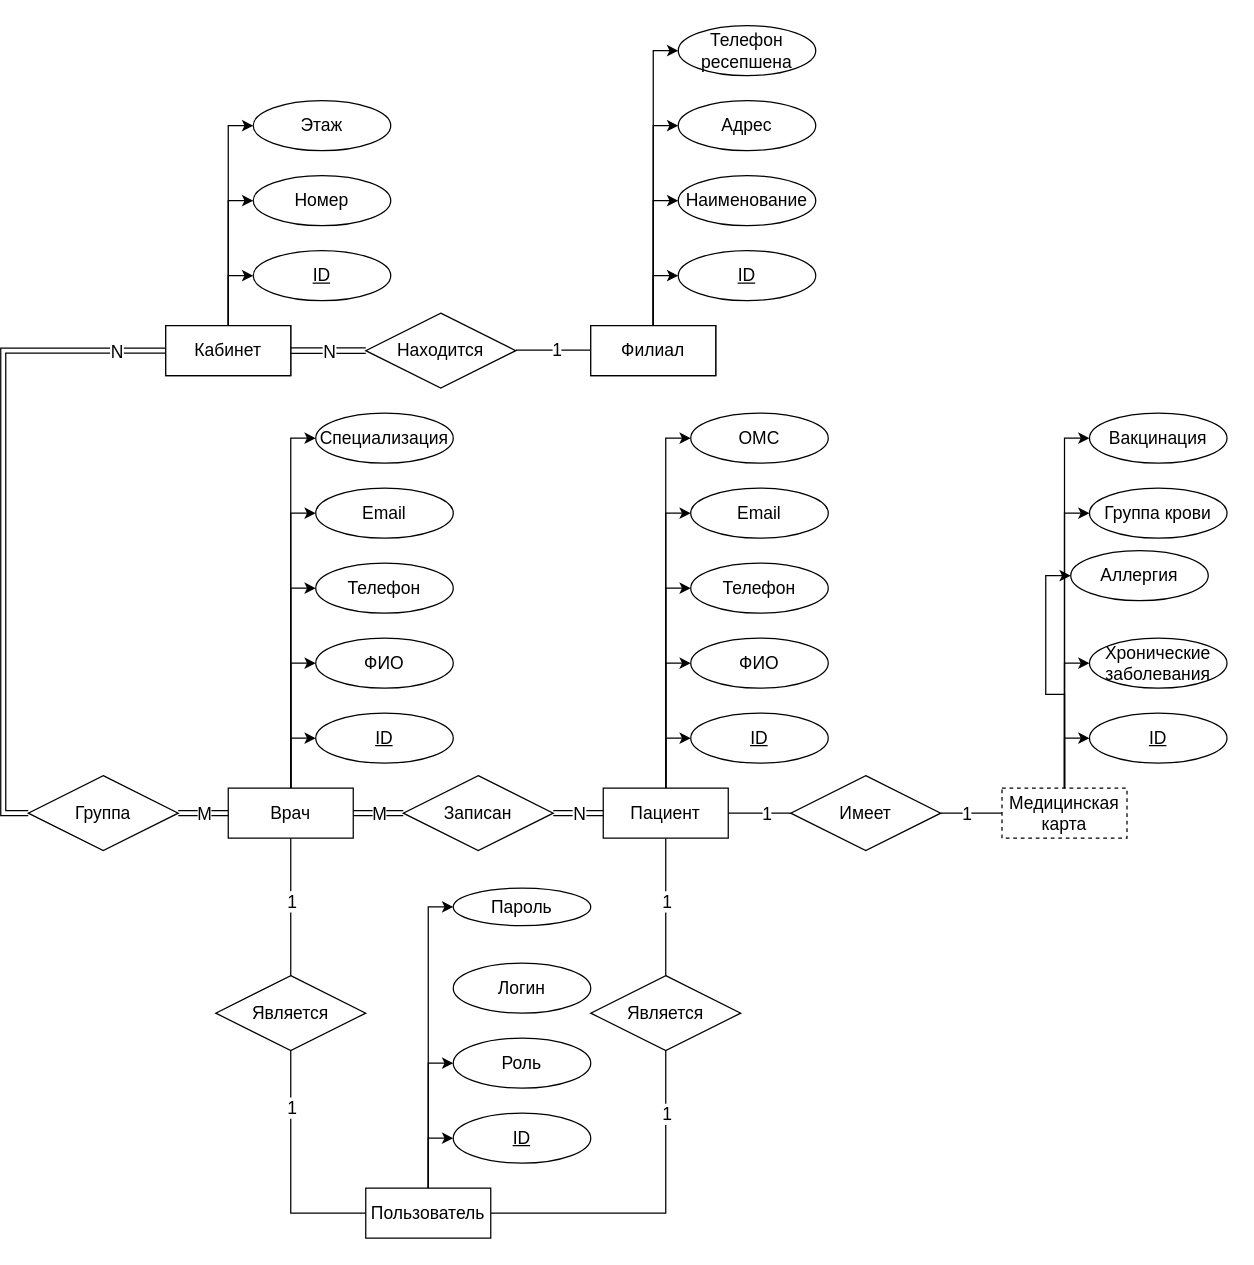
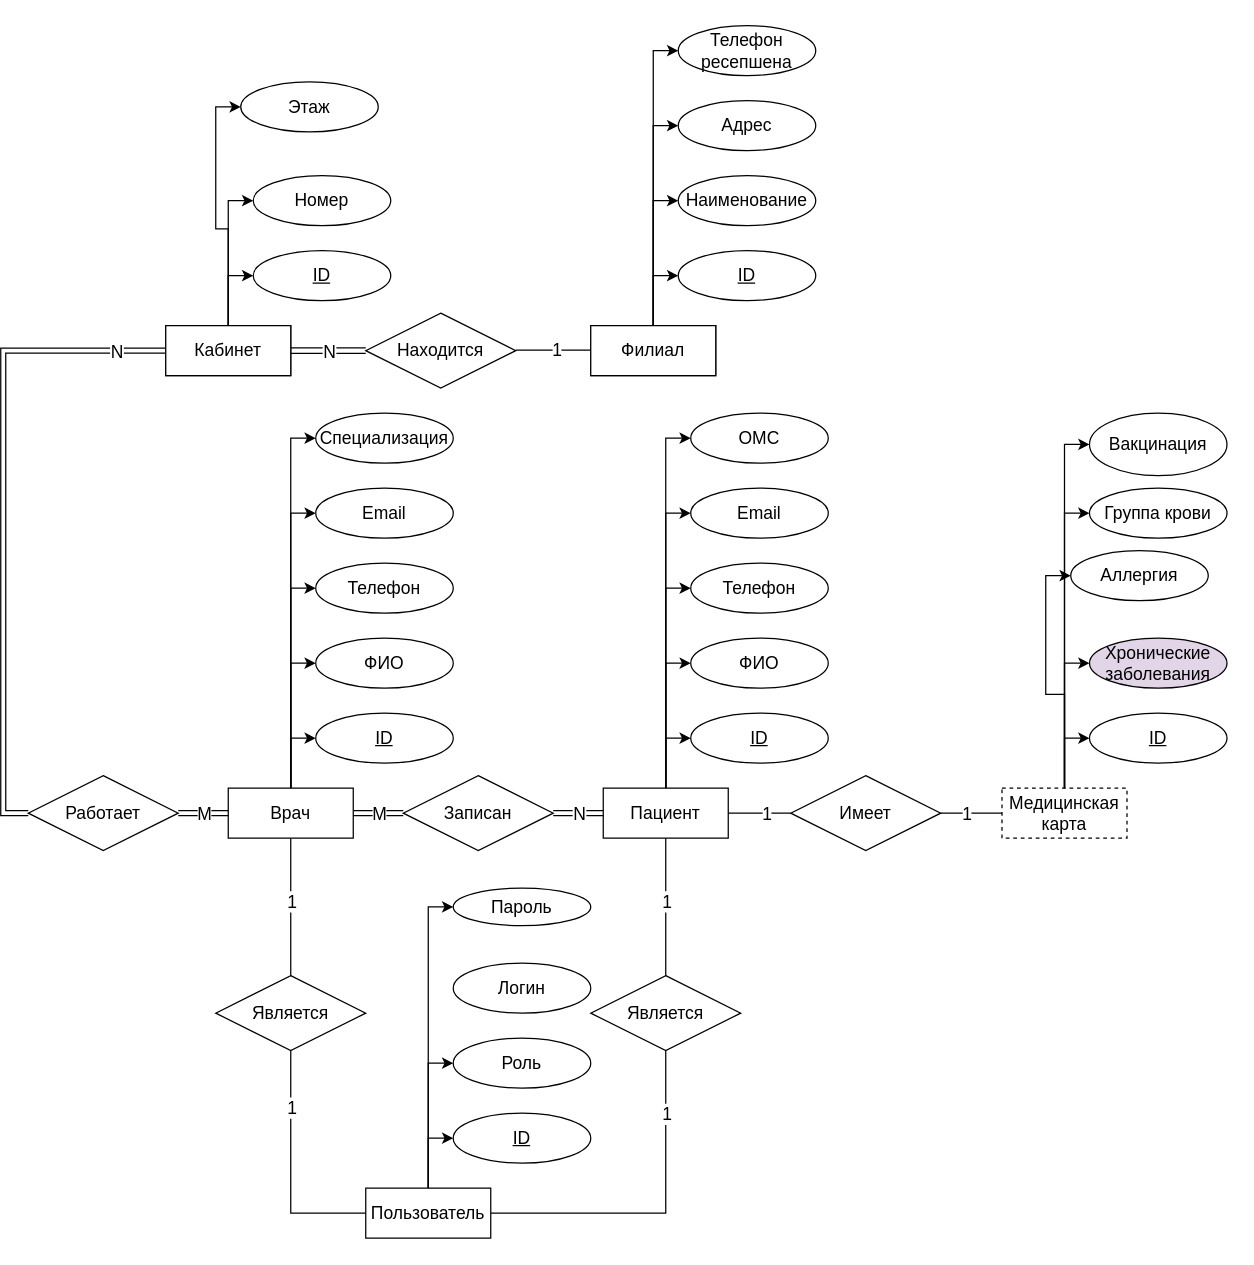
node "Этаж": moved (322, 126) -> (309, 107)
node "Вакцинация": size 138x50 -> 138x63
node "Хронические заболевания": fillcolor #ffffff -> #e1d5e7
node "Группа": label "Группа" -> "Работает"
